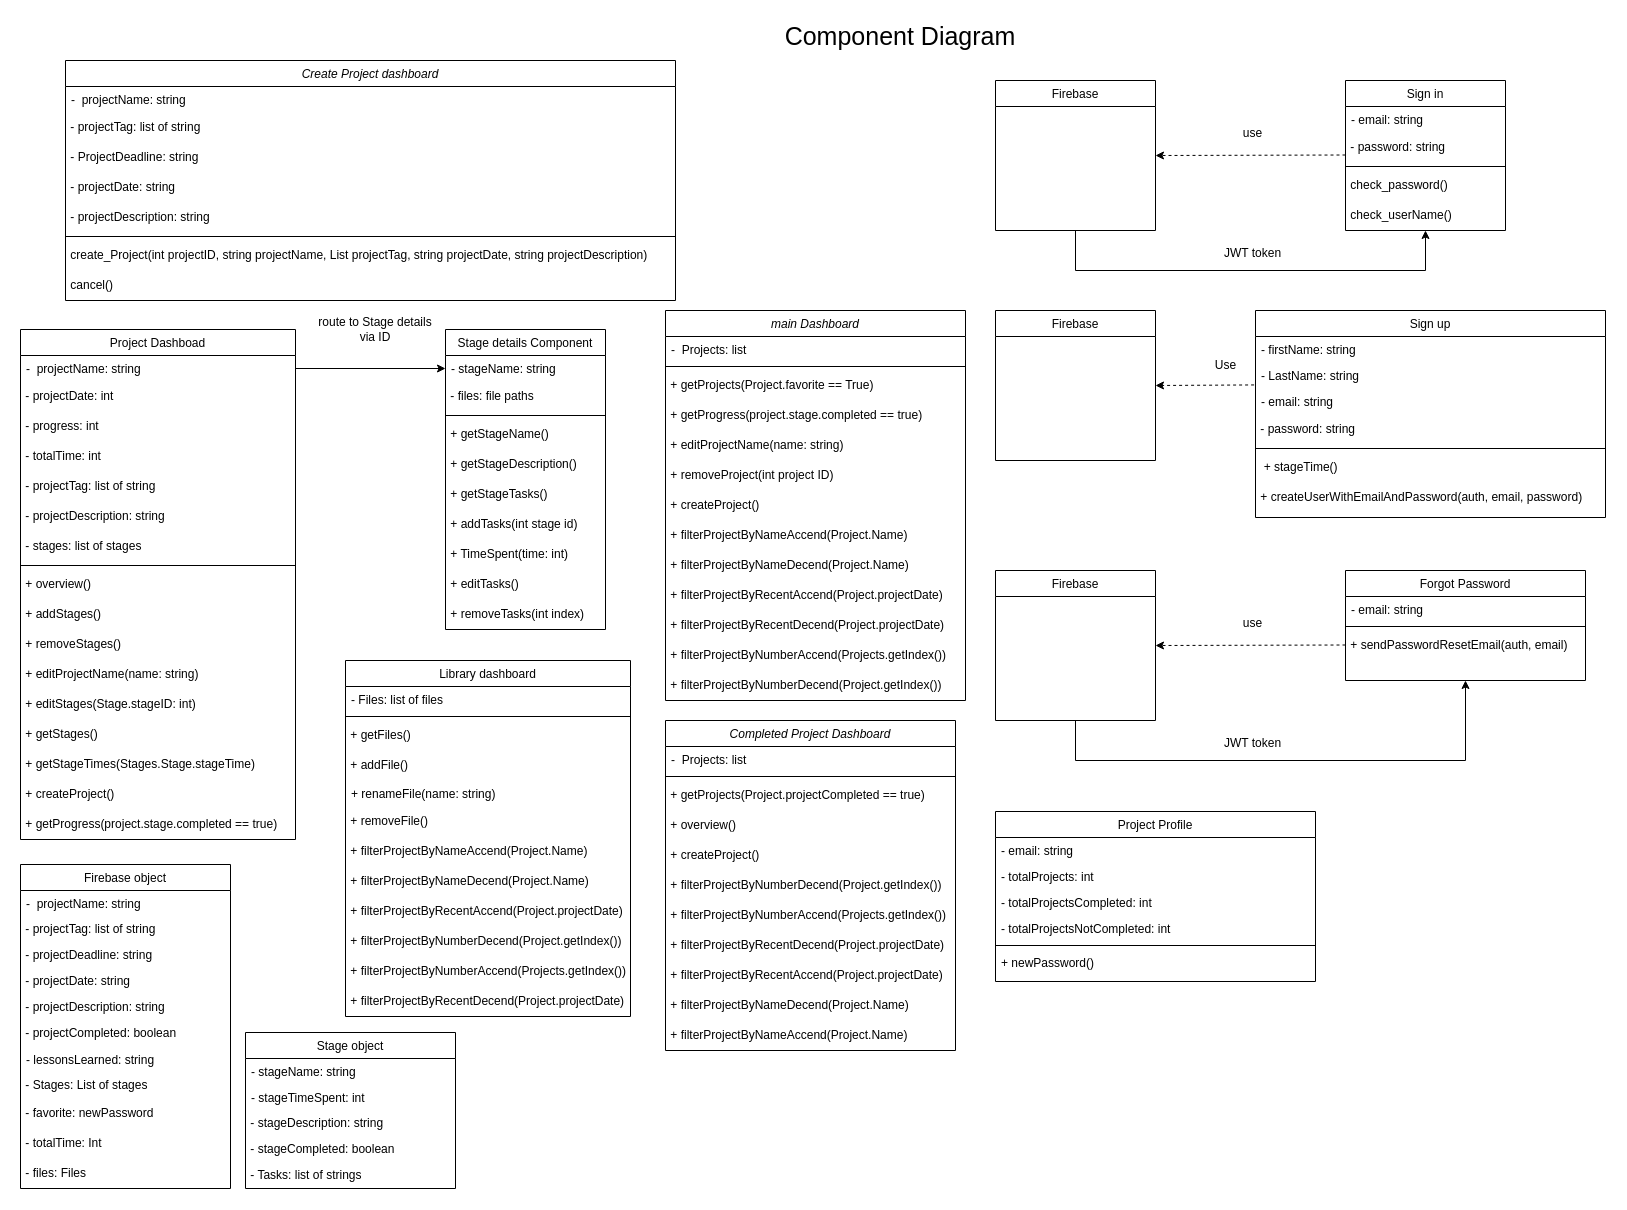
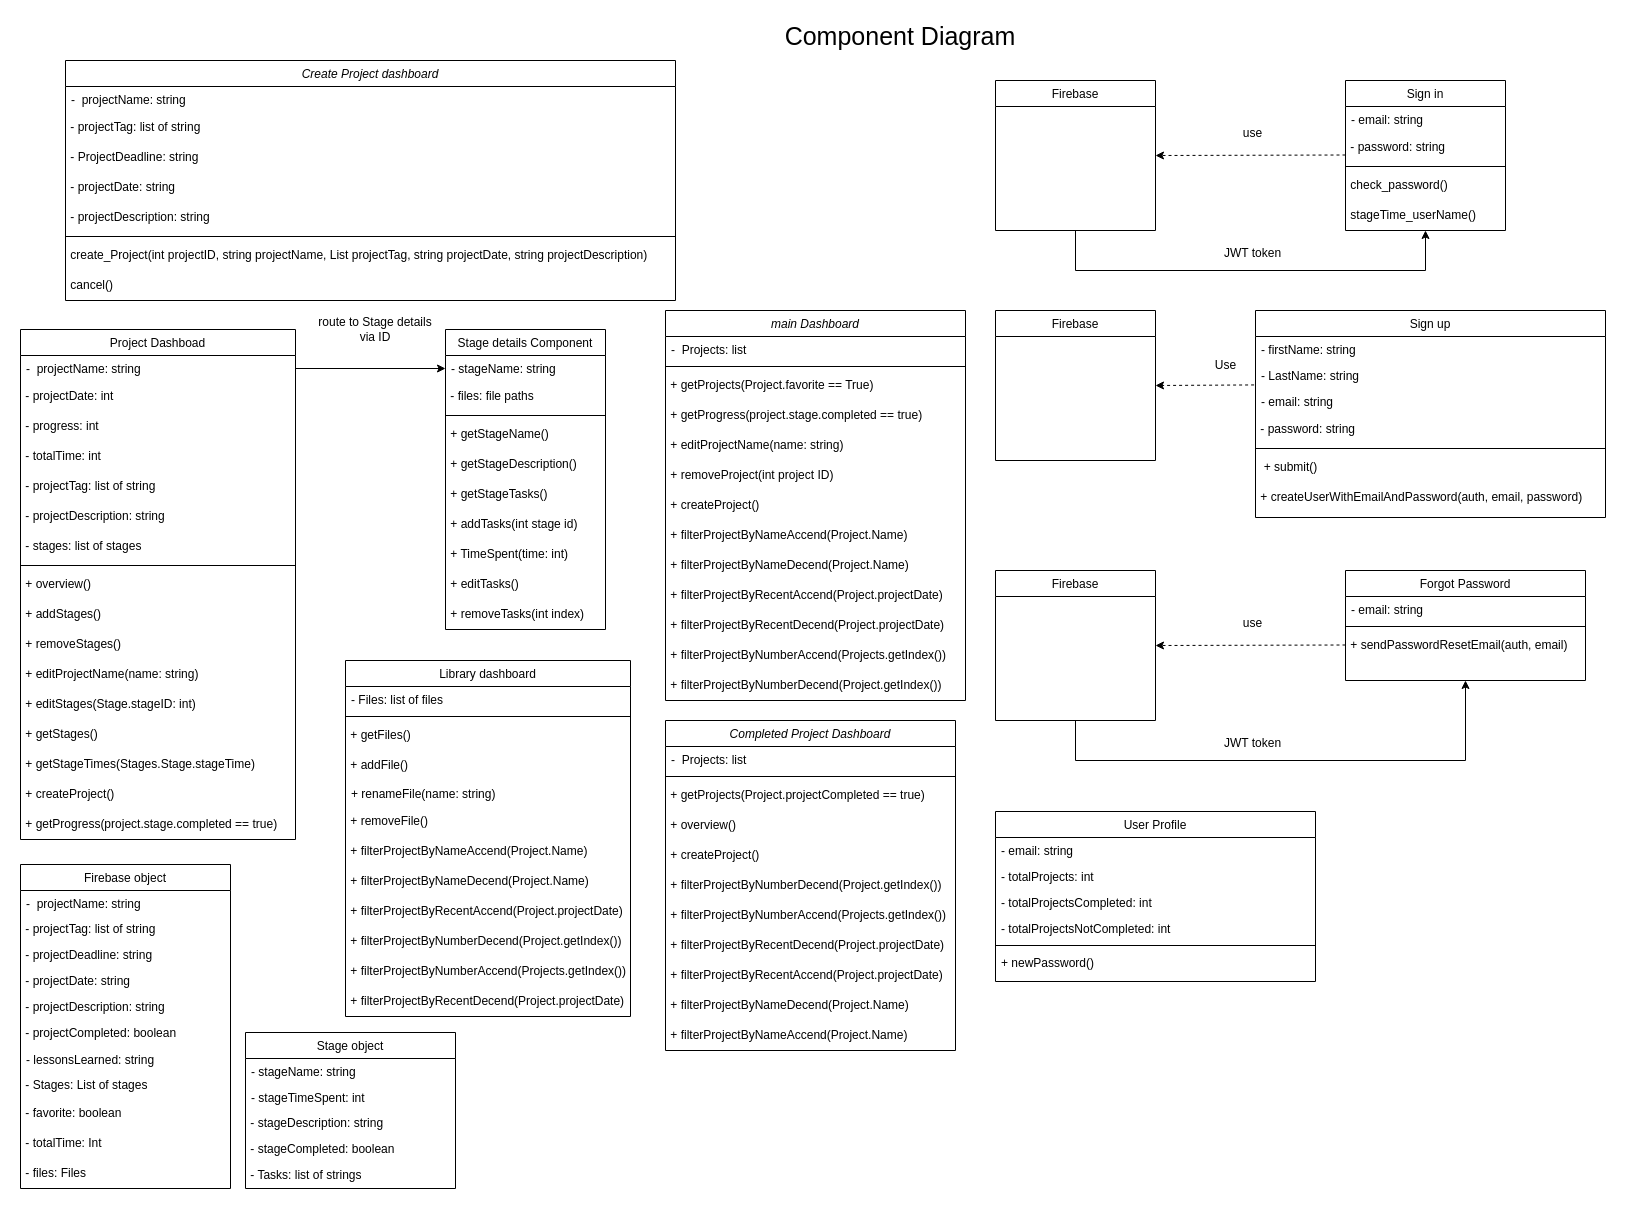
node "check_userName()": label "check_userName()" -> "stageTime_userName()"
node "+ stageTime()": label "+ stageTime()" -> "+ submit()"
node "Project Profile": label "Project Profile" -> "User Profile"
node "- favorite: newPassword": label "- favorite: newPassword" -> "- favorite: boolean"
